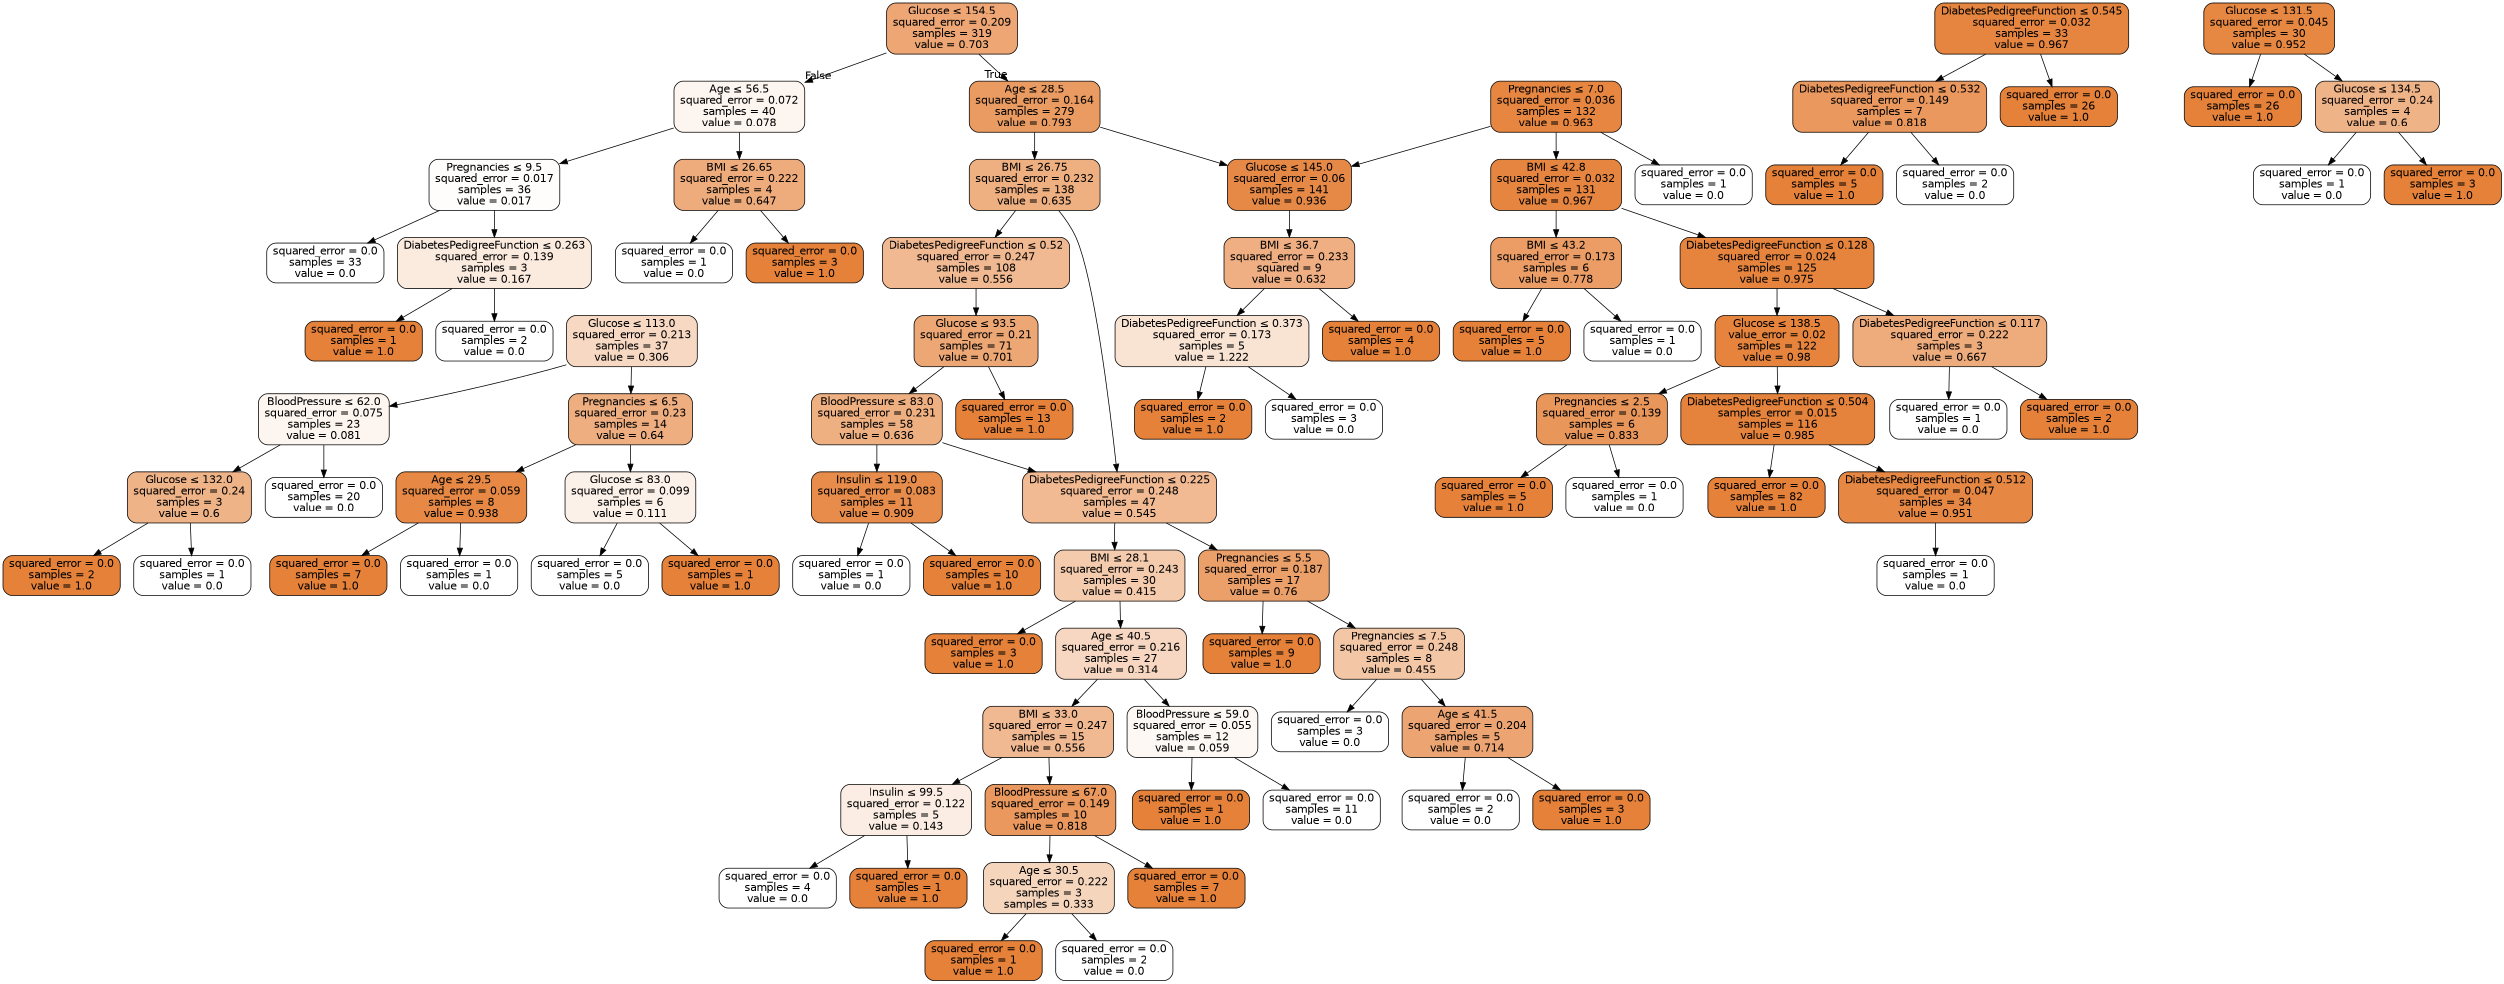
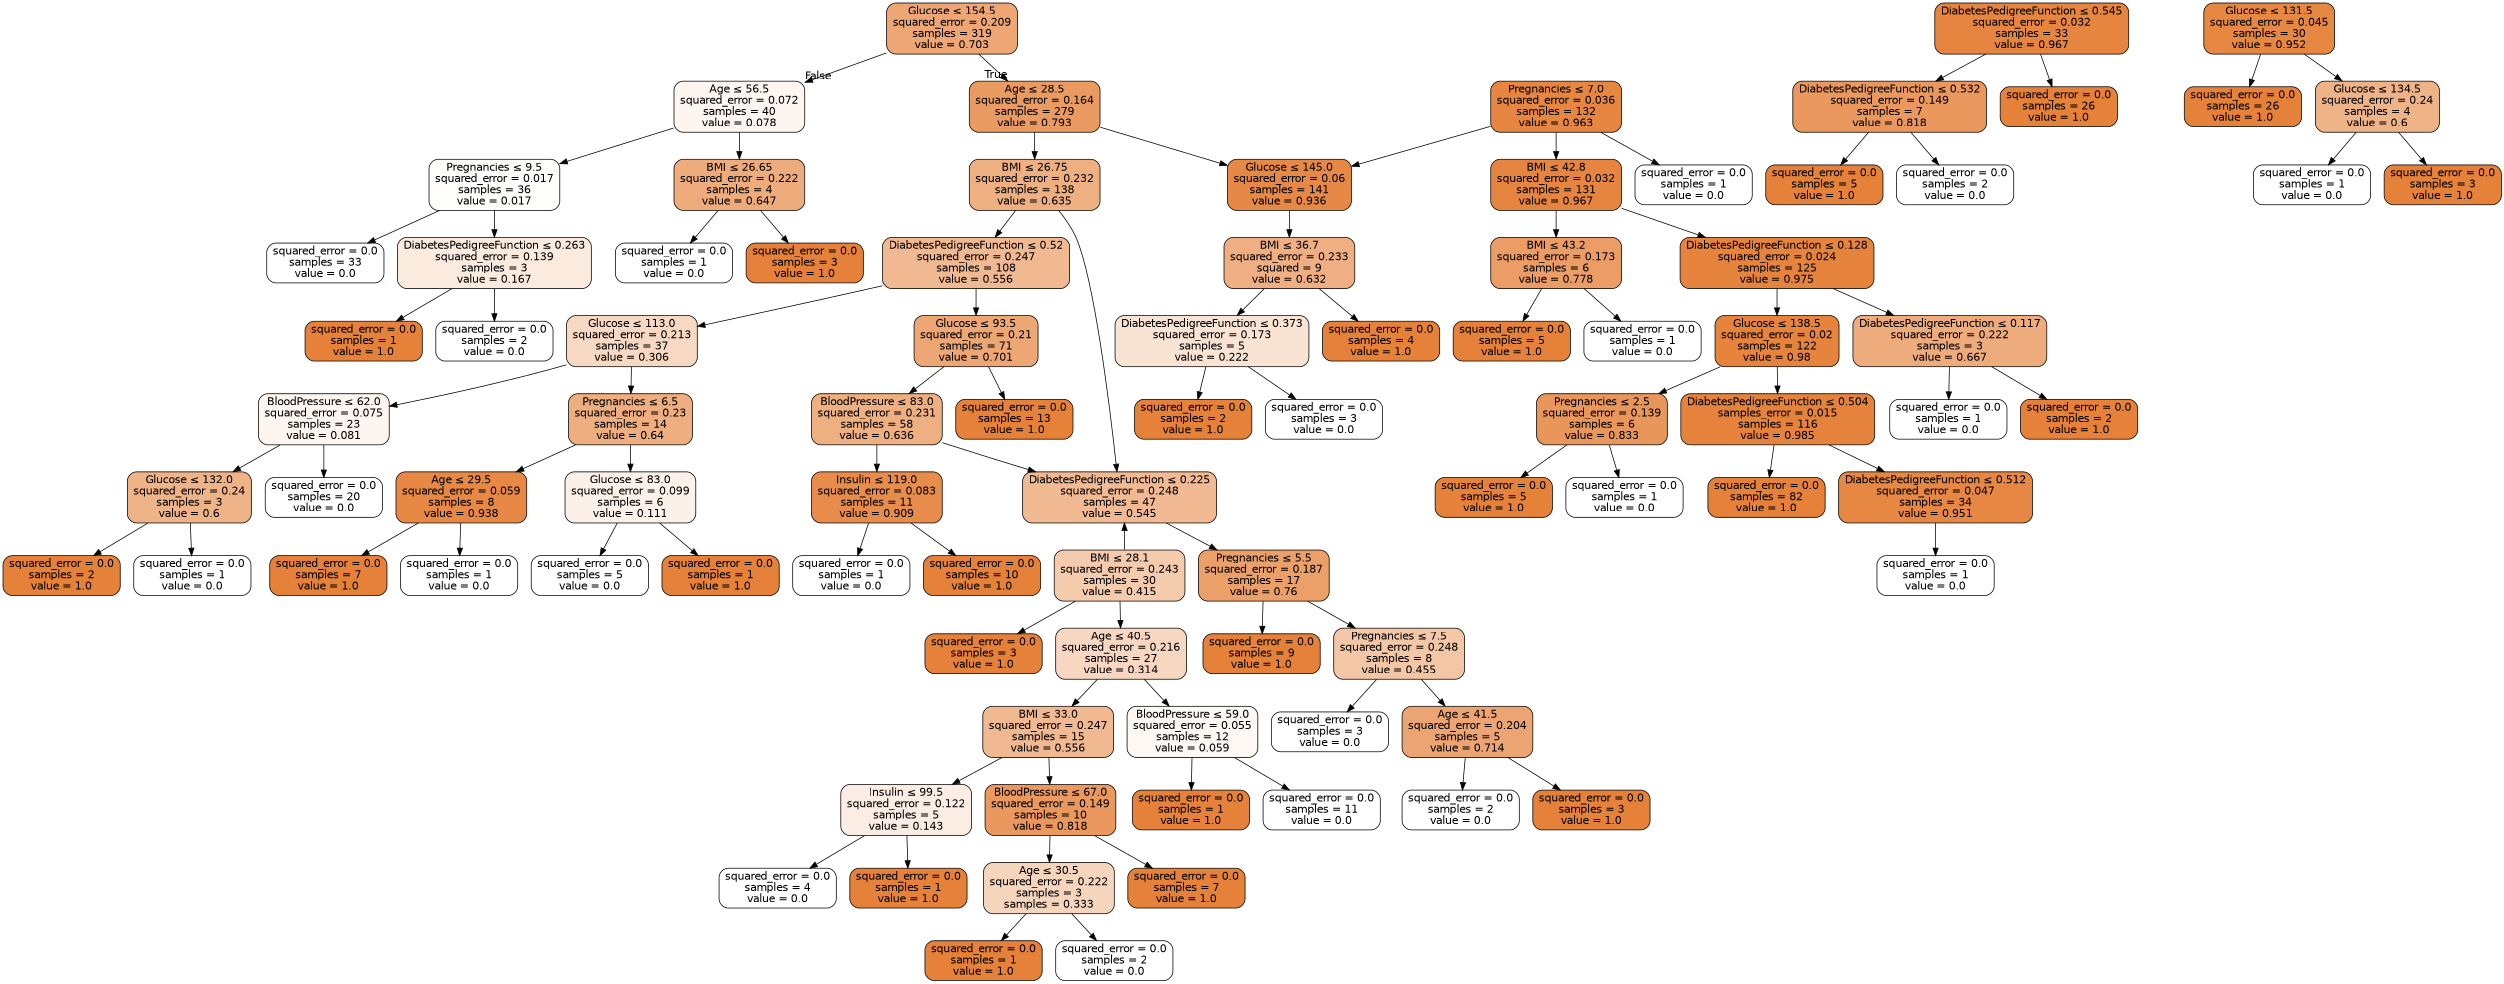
edge "DiabetesPedigreeFunction ≤ 0.52" -> "Glucose ≤ 113.0": added
node "Glucose ≤ 138.5": text "value_error = 0.02" -> "squared_error = 0.02"
node "DiabetesPedigreeFunction ≤ 0.373": text "value = 1.222" -> "value = 0.222"
edge "DiabetesPedigreeFunction ≤ 0.225" -> "BMI ≤ 28.1": reversed
